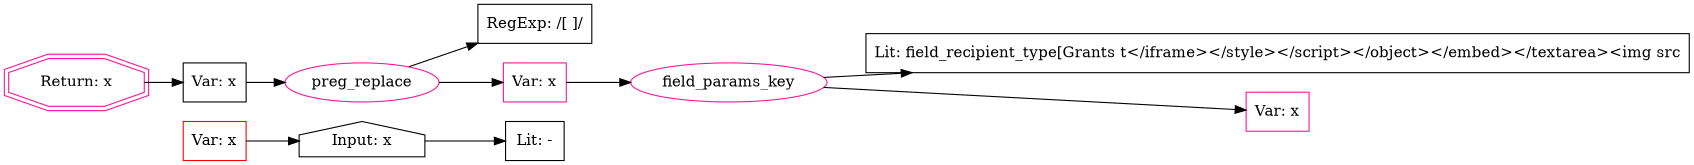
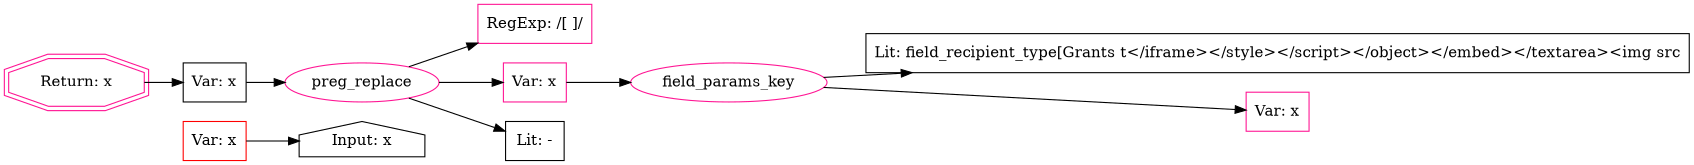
node "RegExp: /[ ]/": color black -> deeppink
edge "Input: x" -> "Lit: -": now "preg_replace" -> "Lit: -"
